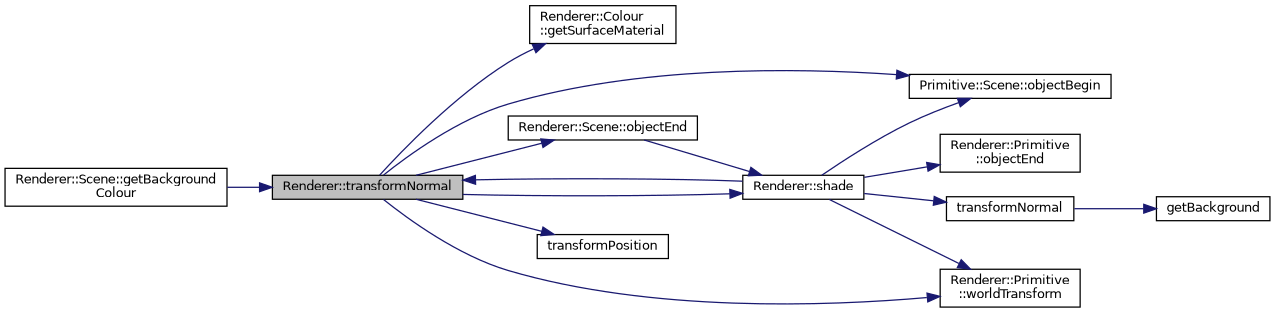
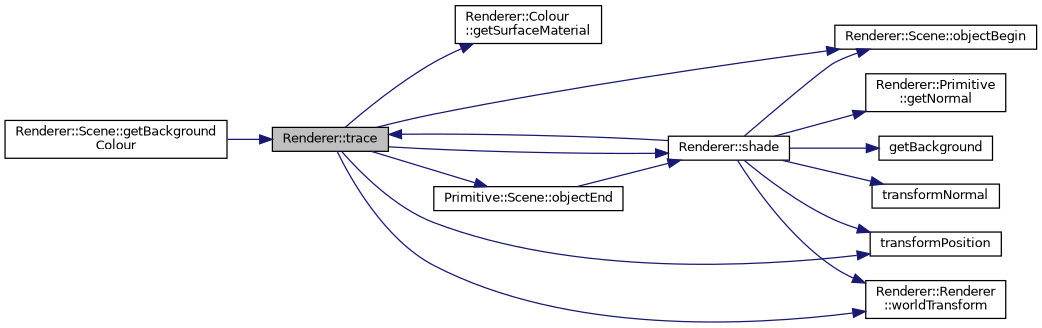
node "Primitive::Scene::objectBegin": label "Primitive::Scene::objectBegin" -> "Renderer::Scene::objectBegin"
node "Renderer::Scene::objectEnd": label "Renderer::Scene::objectEnd" -> "Primitive::Scene::objectEnd"
node "Renderer::Primitive ::objectEnd": label "Renderer::Primitive ::objectEnd" -> "Renderer::Primitive ::getNormal"
node "Renderer::transformNormal": label "Renderer::transformNormal" -> "Renderer::trace"
edge "Renderer::shade" -> "transformPosition": added
edge "transformNormal" -> "getBackground": now "Renderer::shade" -> "getBackground"
node "Renderer::Primitive ::worldTransform": label "Renderer::Primitive ::worldTransform" -> "Renderer::Renderer ::worldTransform"
